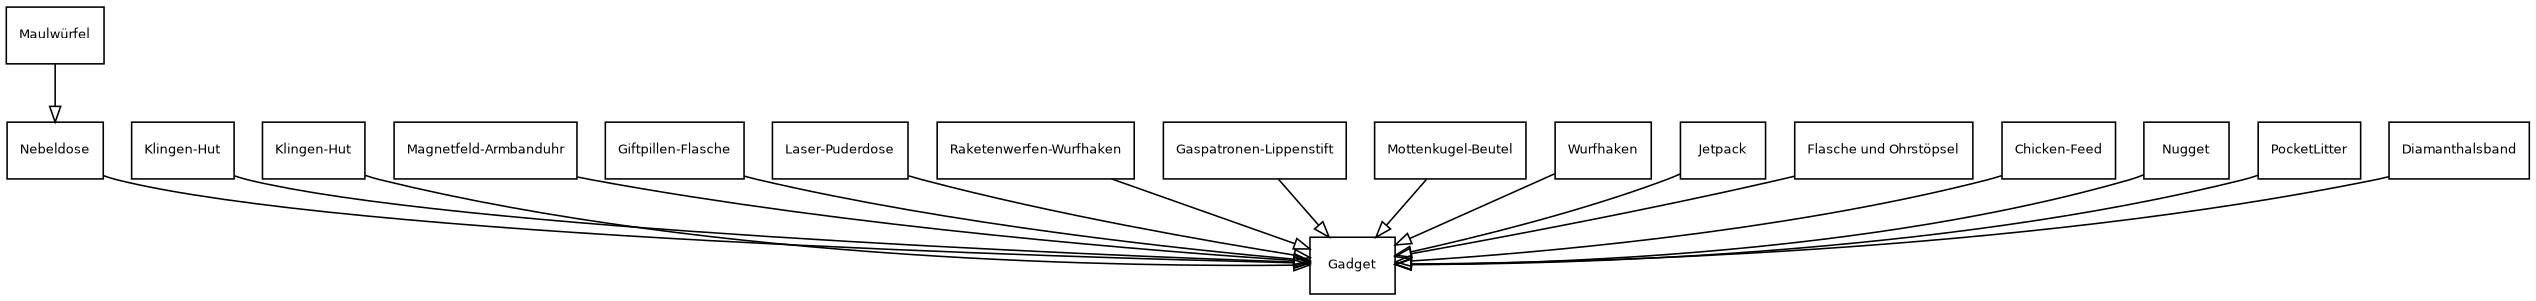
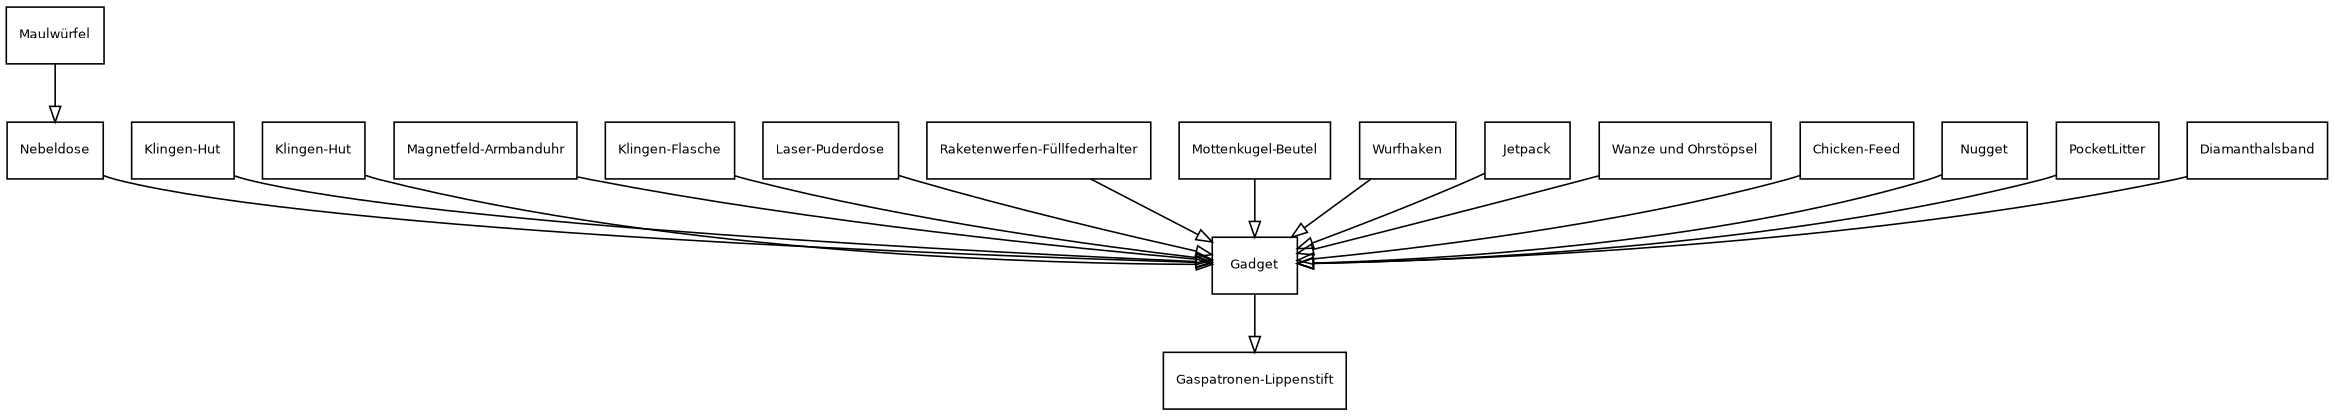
node "Giftpillen-Flasche": label "Giftpillen-Flasche" -> "Klingen-Flasche"
node "Raketenwerfen-Wurfhaken": label "Raketenwerfen-Wurfhaken" -> "Raketenwerfen-Füllfederhalter"
node "Flasche und Ohrstöpsel": label "Flasche und Ohrstöpsel" -> "Wanze und Ohrstöpsel"
edge "Gaspatronen-Lippenstift" -> "Gadget": reversed
